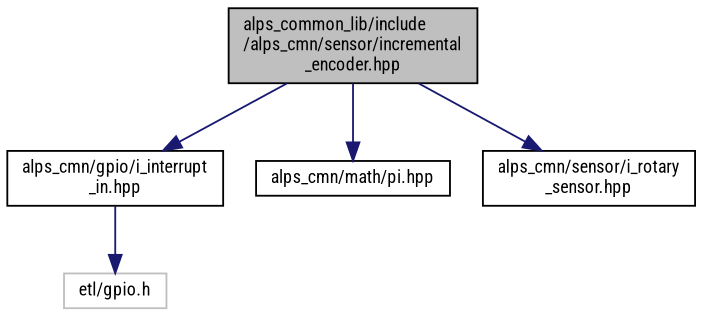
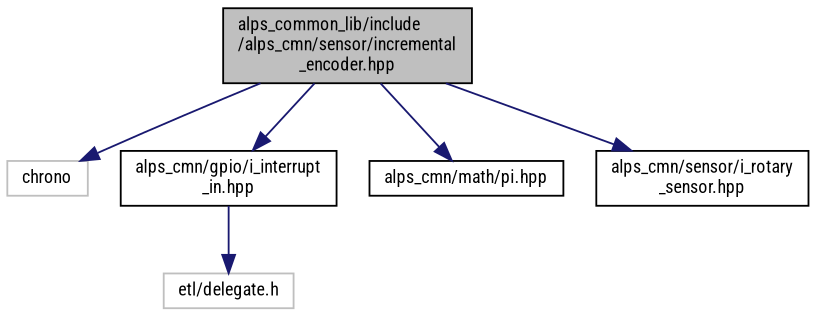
node "chrono": added
node "etl/gpio.h": label "etl/gpio.h" -> "etl/delegate.h"
